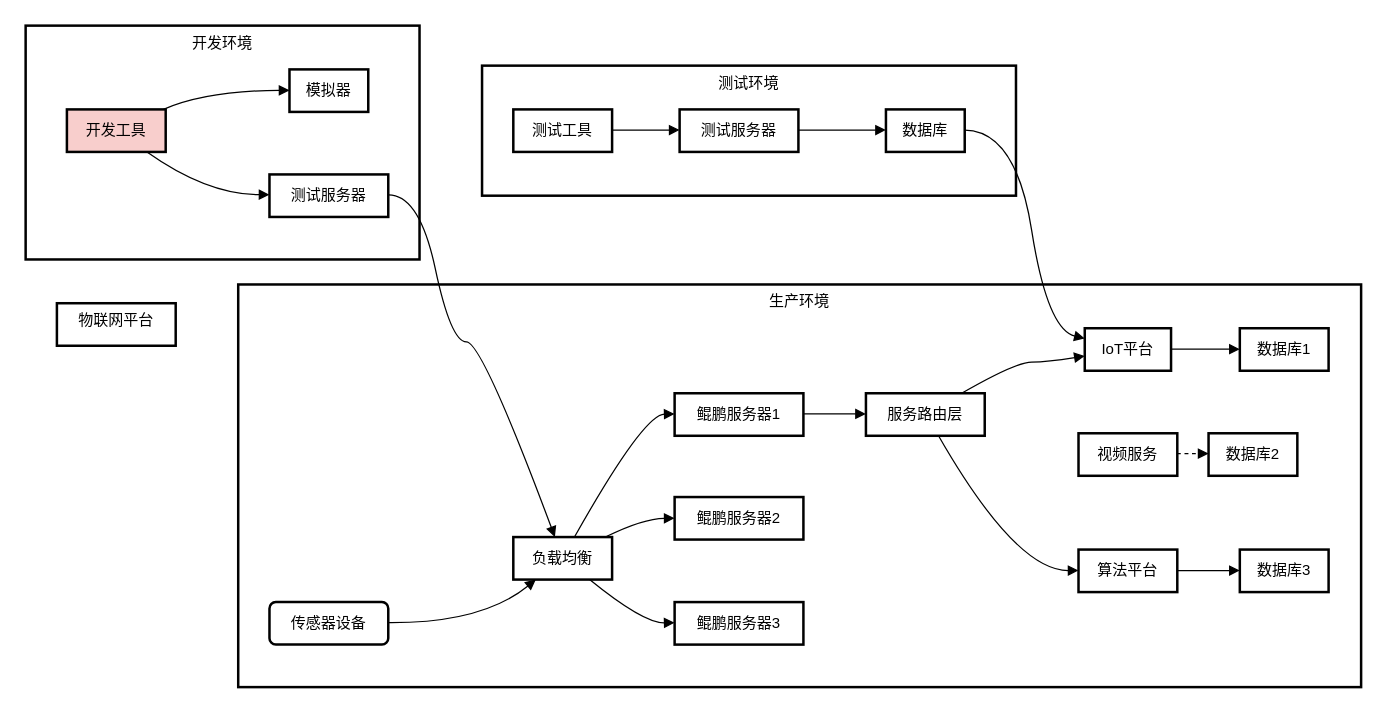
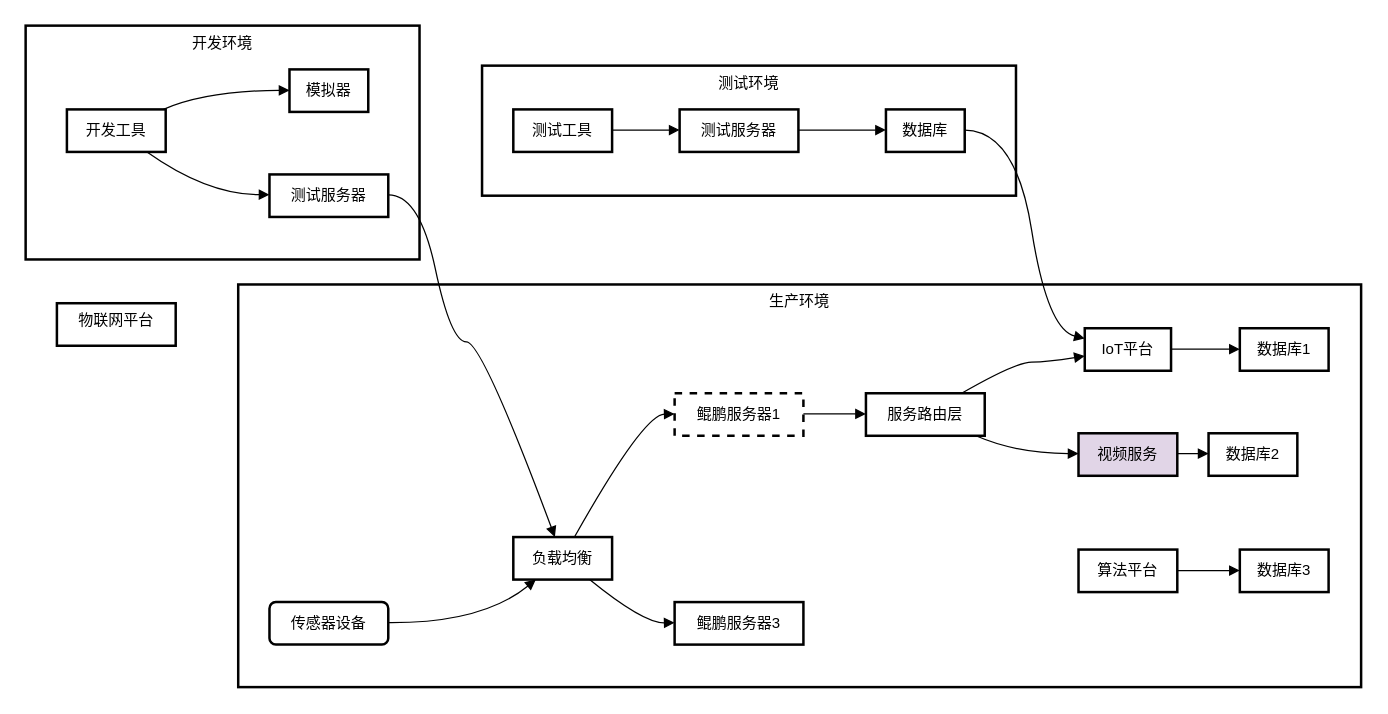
node "开发工具": fillcolor #f8cecc -> #ffffff
node "鲲鹏服务器1": style solid -> dashed
edge "服务路由层" -> "视频服务": added
edge "视频服务" -> "数据库2": style dashed -> solid
node "视频服务": fillcolor #ffffff -> #e1d5e7
edge "服务路由层" -> "算法平台": removed
node "鲲鹏服务器2": removed
edge "负载均衡" -> "鲲鹏服务器2": removed
